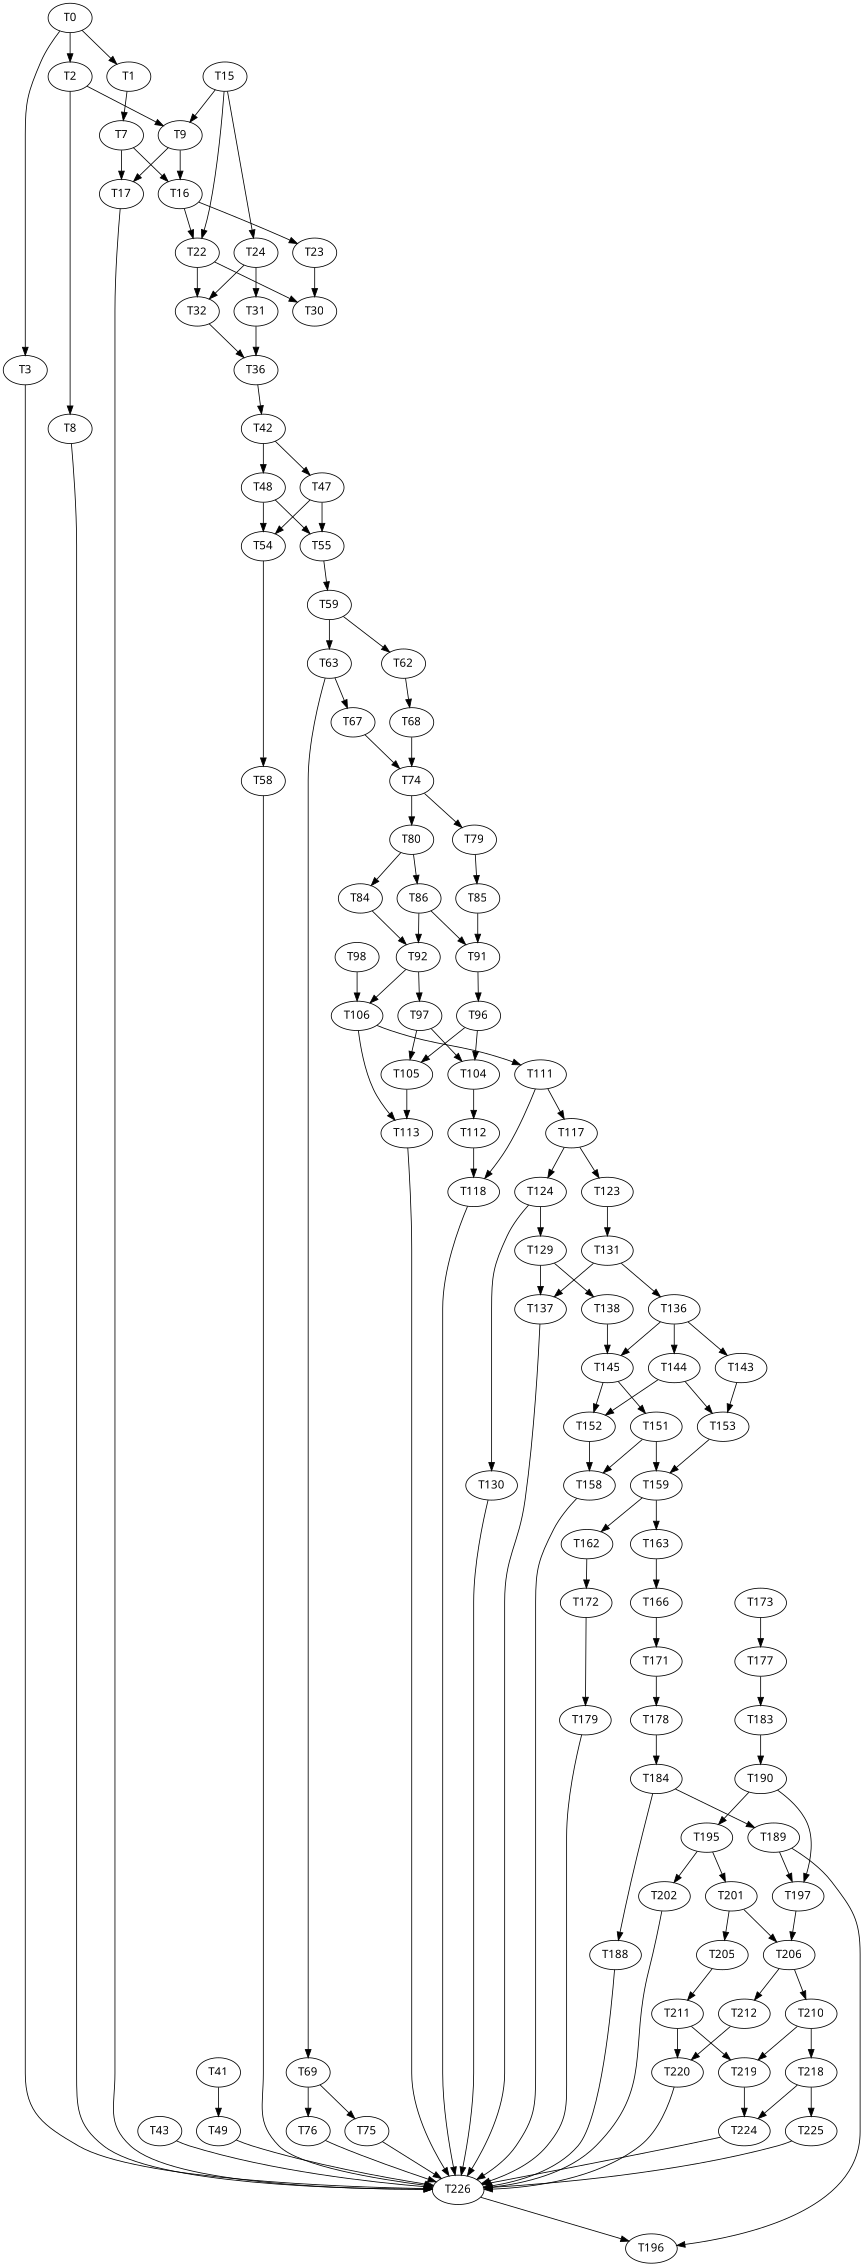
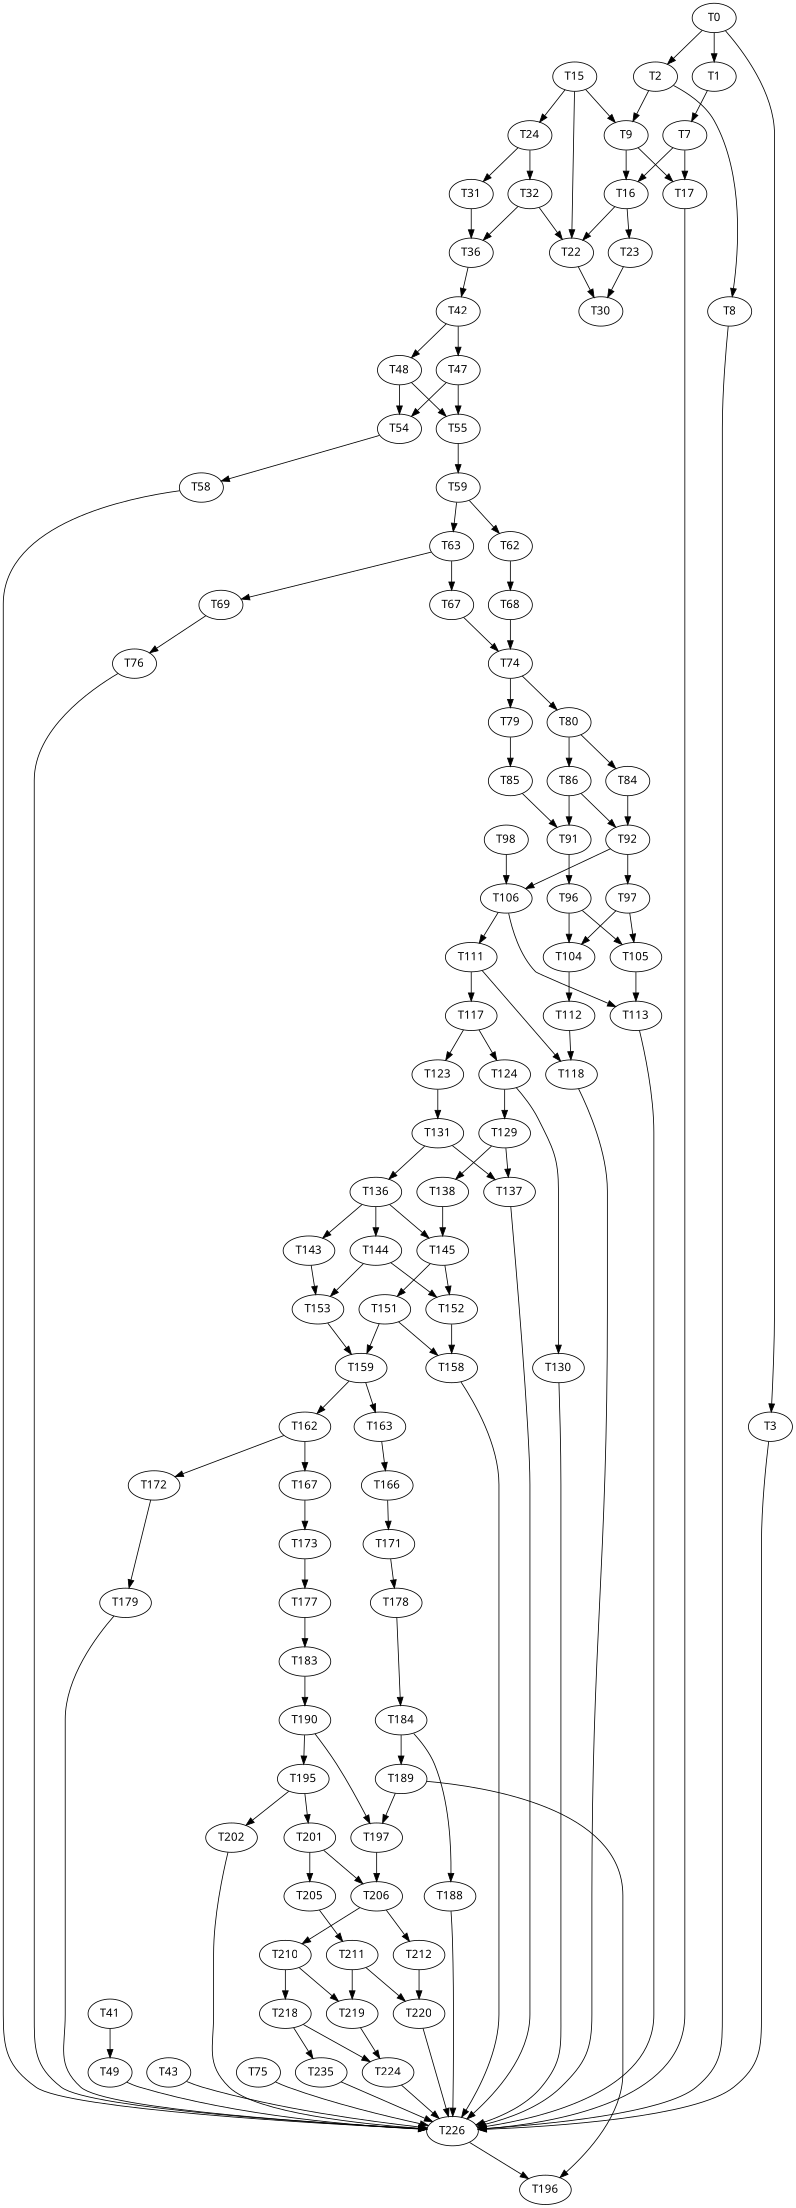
edge "T22" -> "T32": reversed
node "T167": added
edge "T69" -> "T75": removed
node "T225": label "T225" -> "T235"
